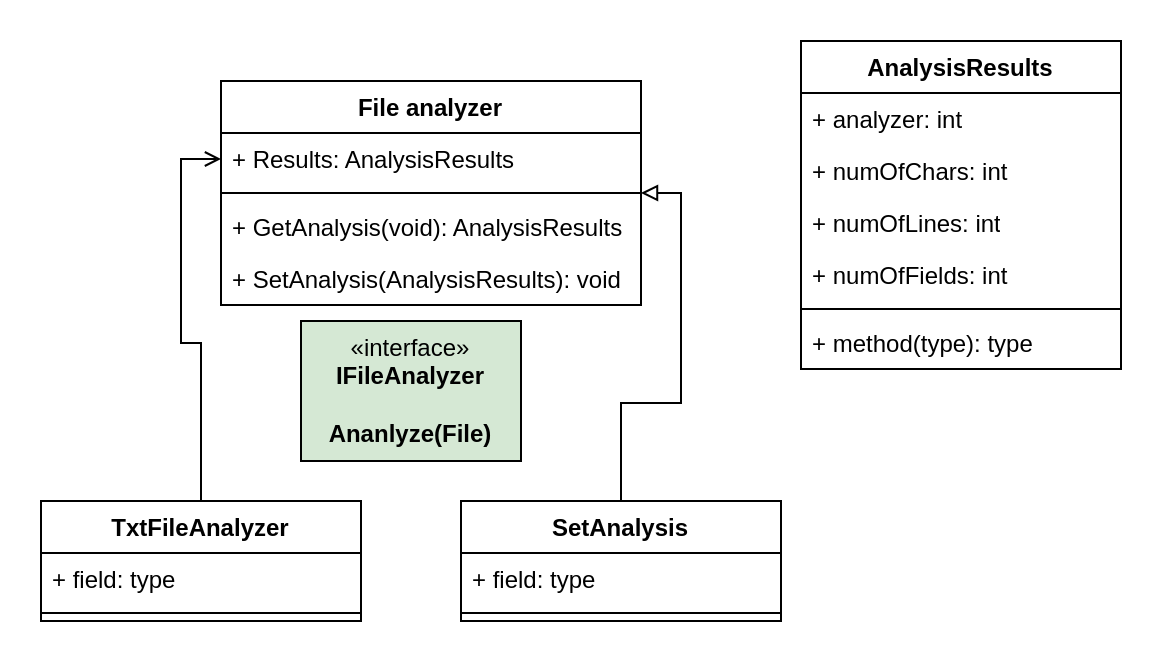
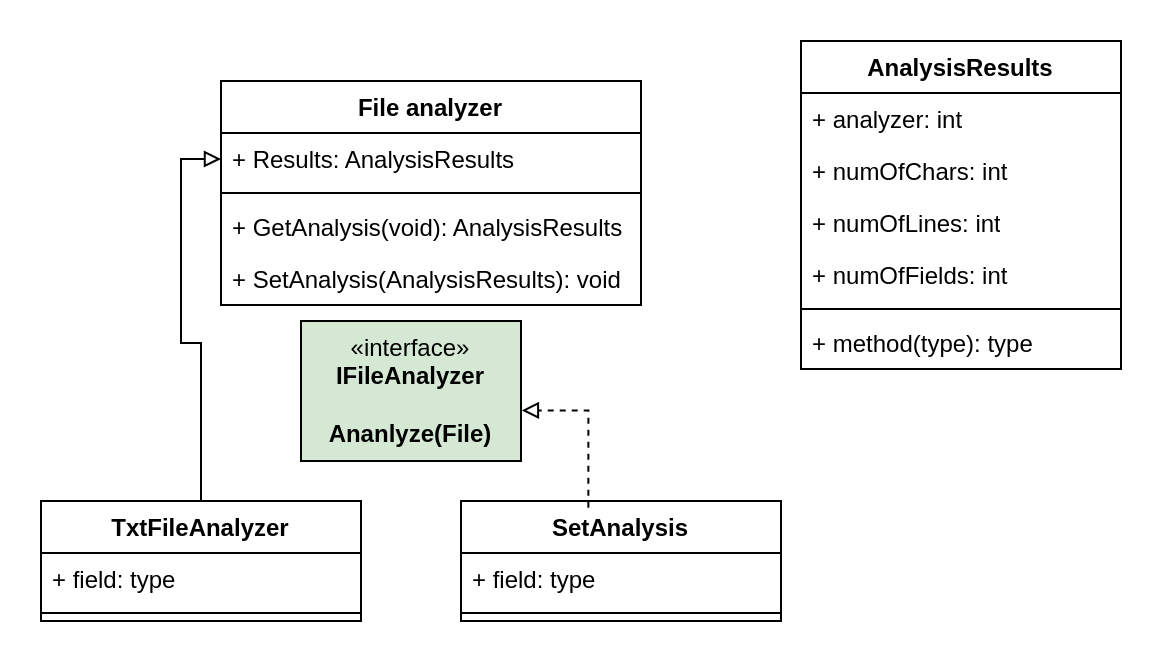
edge "TxtFileAnalyzer" -> "+ Results: AnalysisResults": arrowhead open -> block
edge "SetAnalysis" -> "File analyzer": removed
edge "SetAnalysis" -> "«interface» IFileAnalyzer Ananlyze(File)": added
